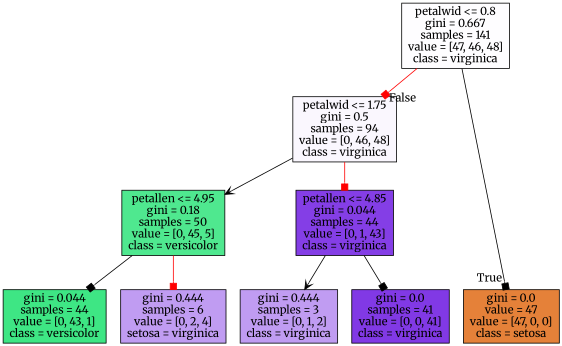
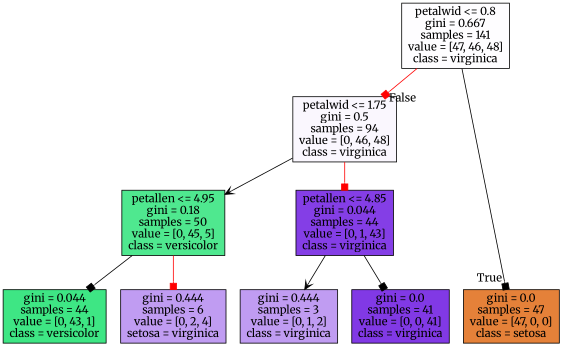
node "gini = 0.0 value = 47 value = [47, 0, 0] class = setosa": label "gini = 0.0 value = 47 value = [47, 0, 0] class = setosa" -> "gini = 0.0 samples = 47 value = [47, 0, 0] class = setosa"
